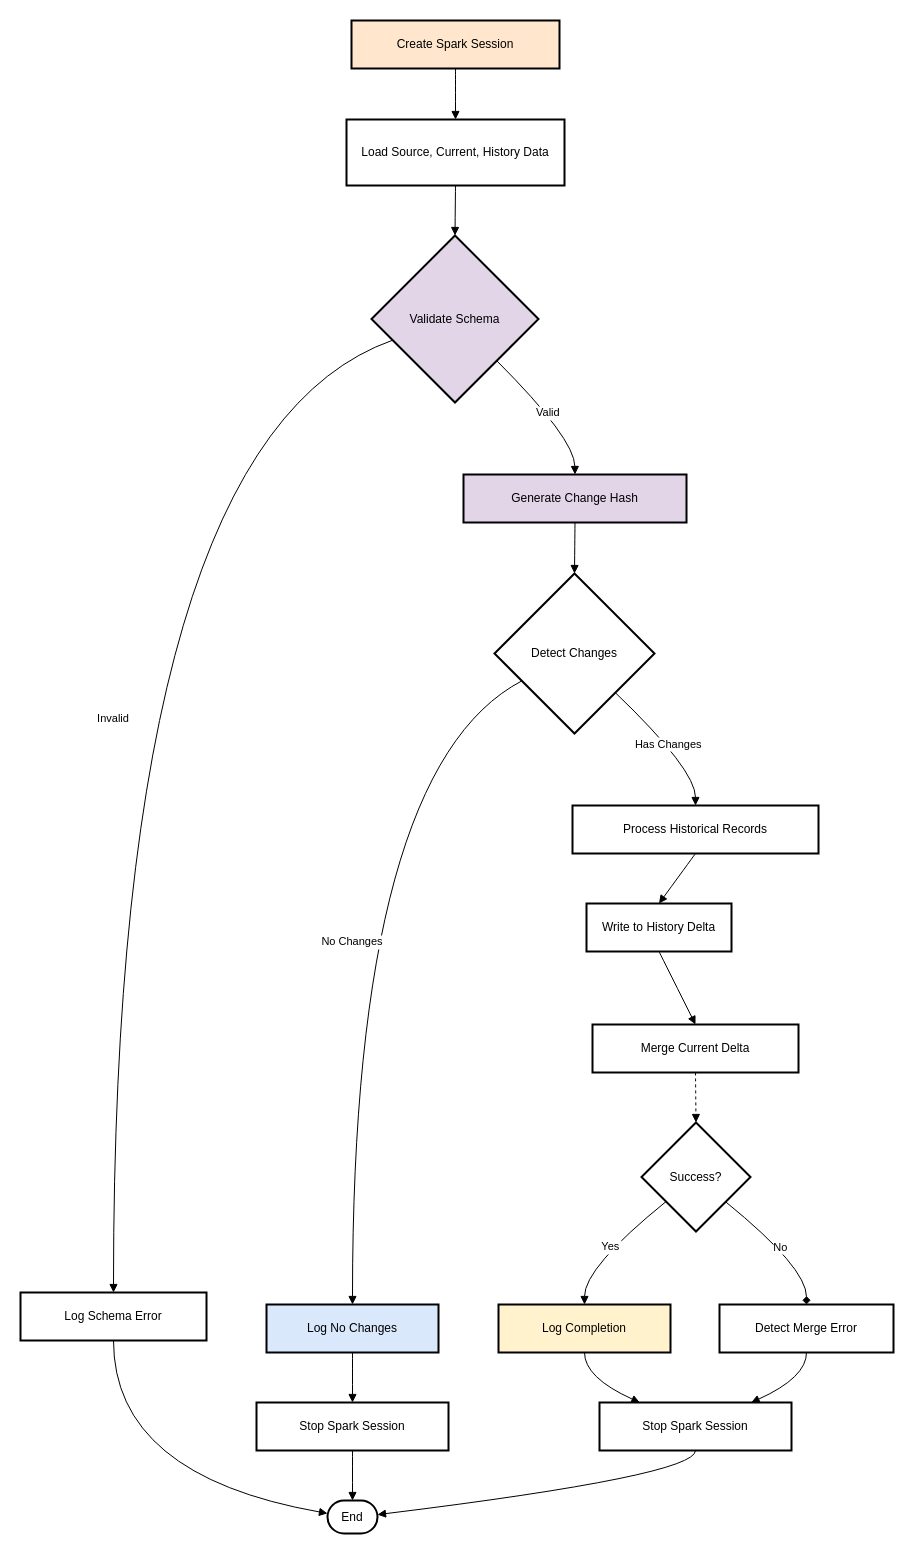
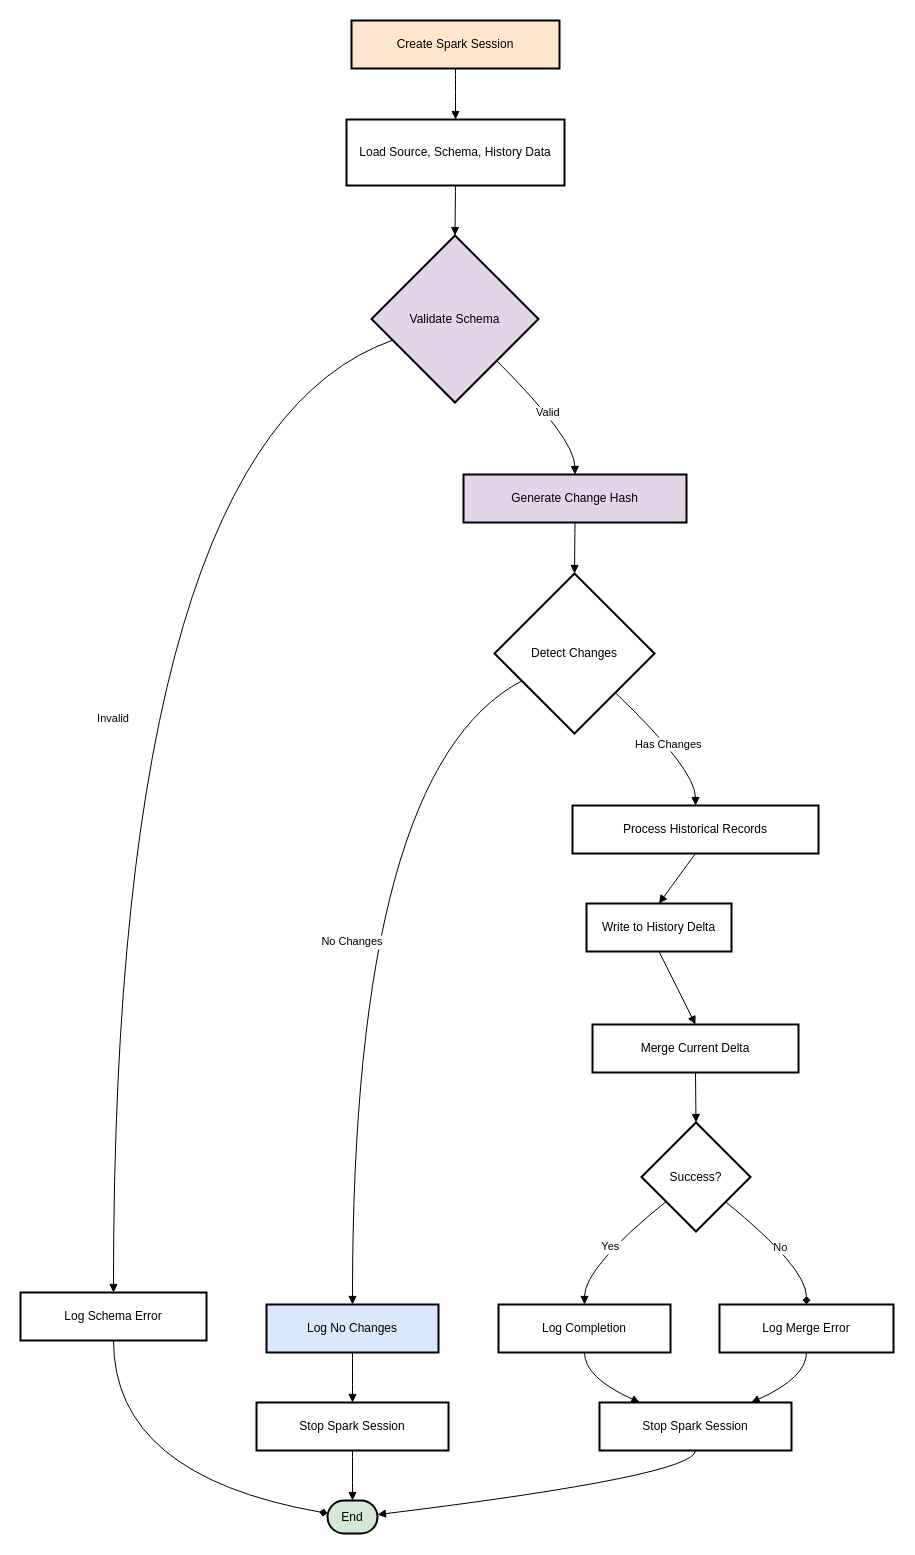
node "Load Source, Current, History Data": label "Load Source, Current, History Data" -> "Load Source, Schema, History Data"
edge "Merge Current Delta" -> "Success?": style dashed -> solid
node "Log Completion": fillcolor #fff2cc -> #ffffff
node "Detect Merge Error": label "Detect Merge Error" -> "Log Merge Error"
edge "Log Schema Error" -> "End": arrowhead block -> diamond
node "End": fillcolor #ffffff -> #d5e8d4
